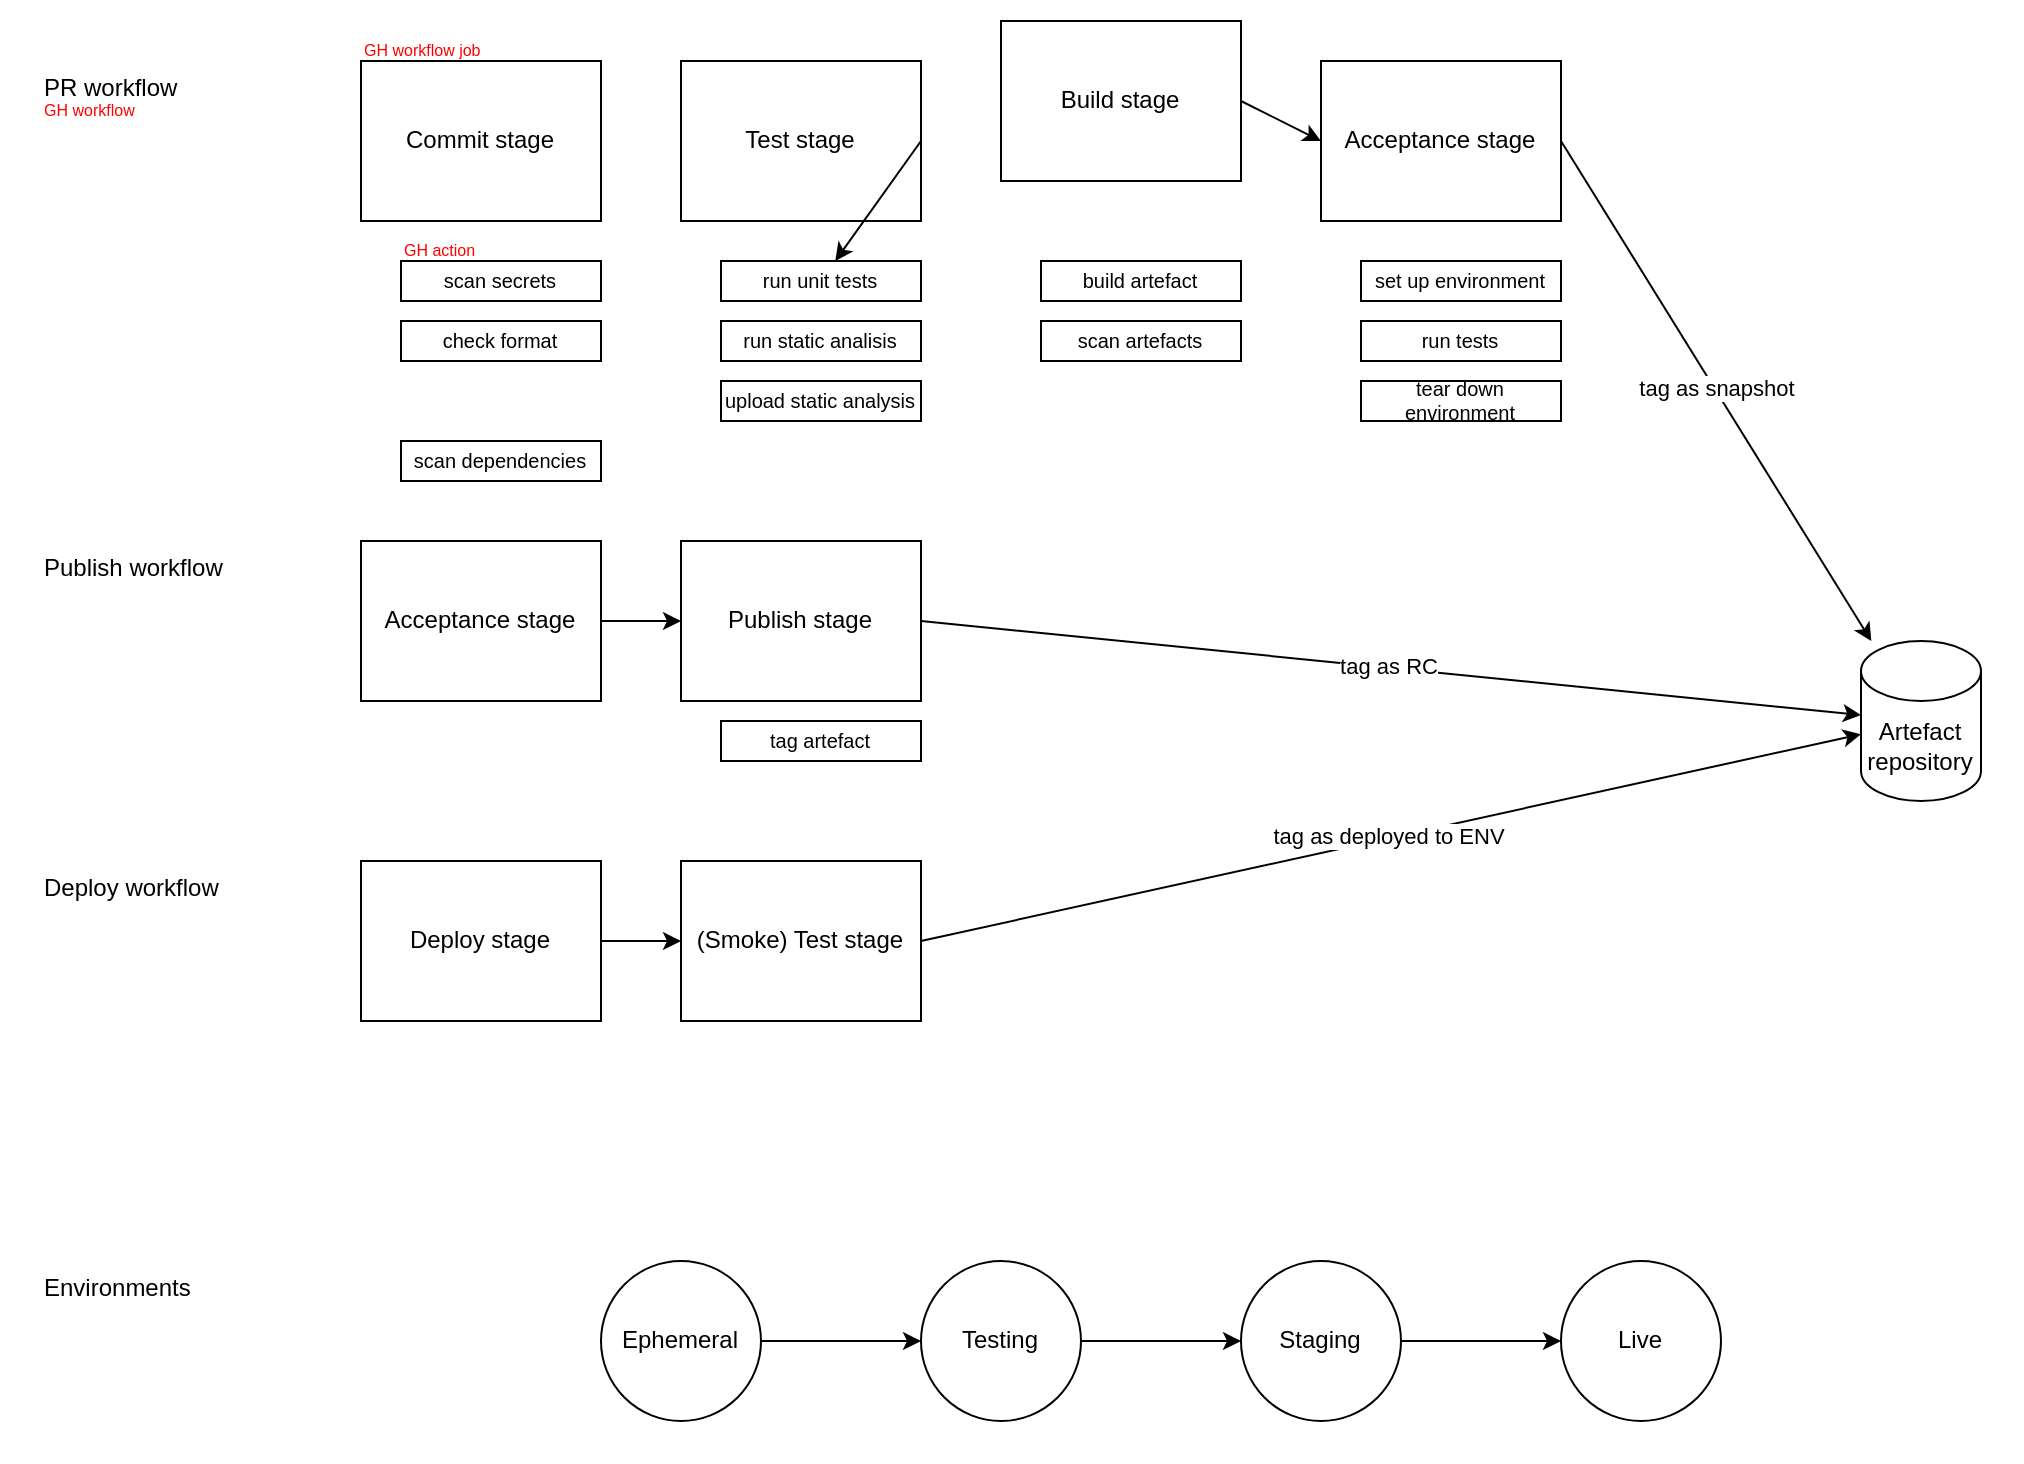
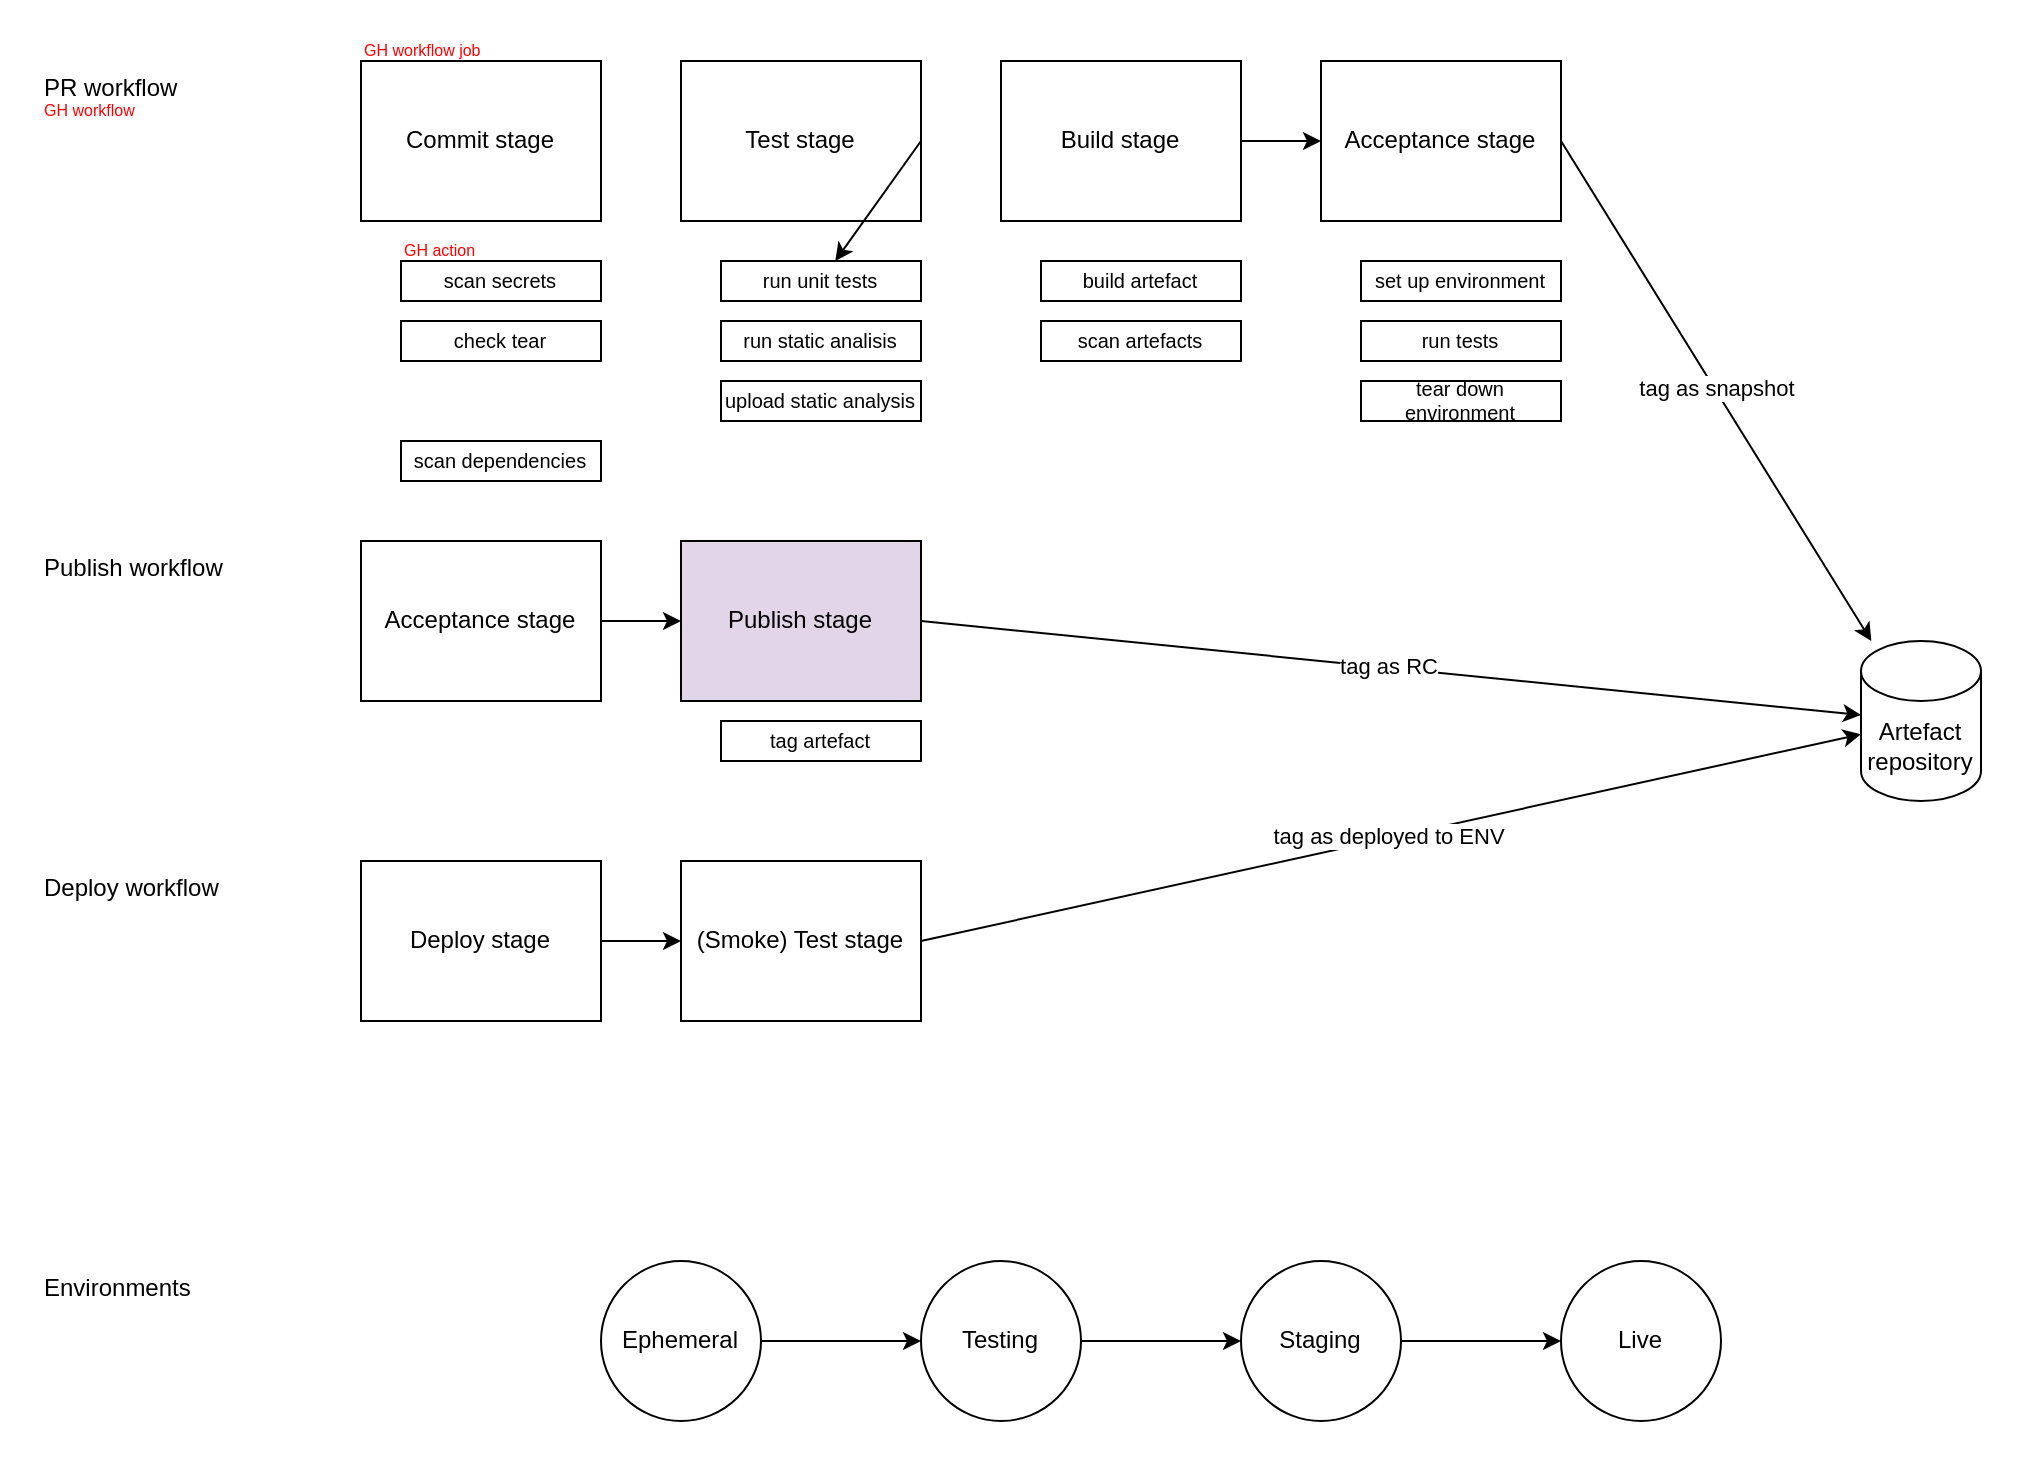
node "Build stage": moved (1121, 101) -> (1121, 141)
node "check format": label "check format" -> "check tear"
node "Publish stage": fillcolor #ffffff -> #e1d5e7
